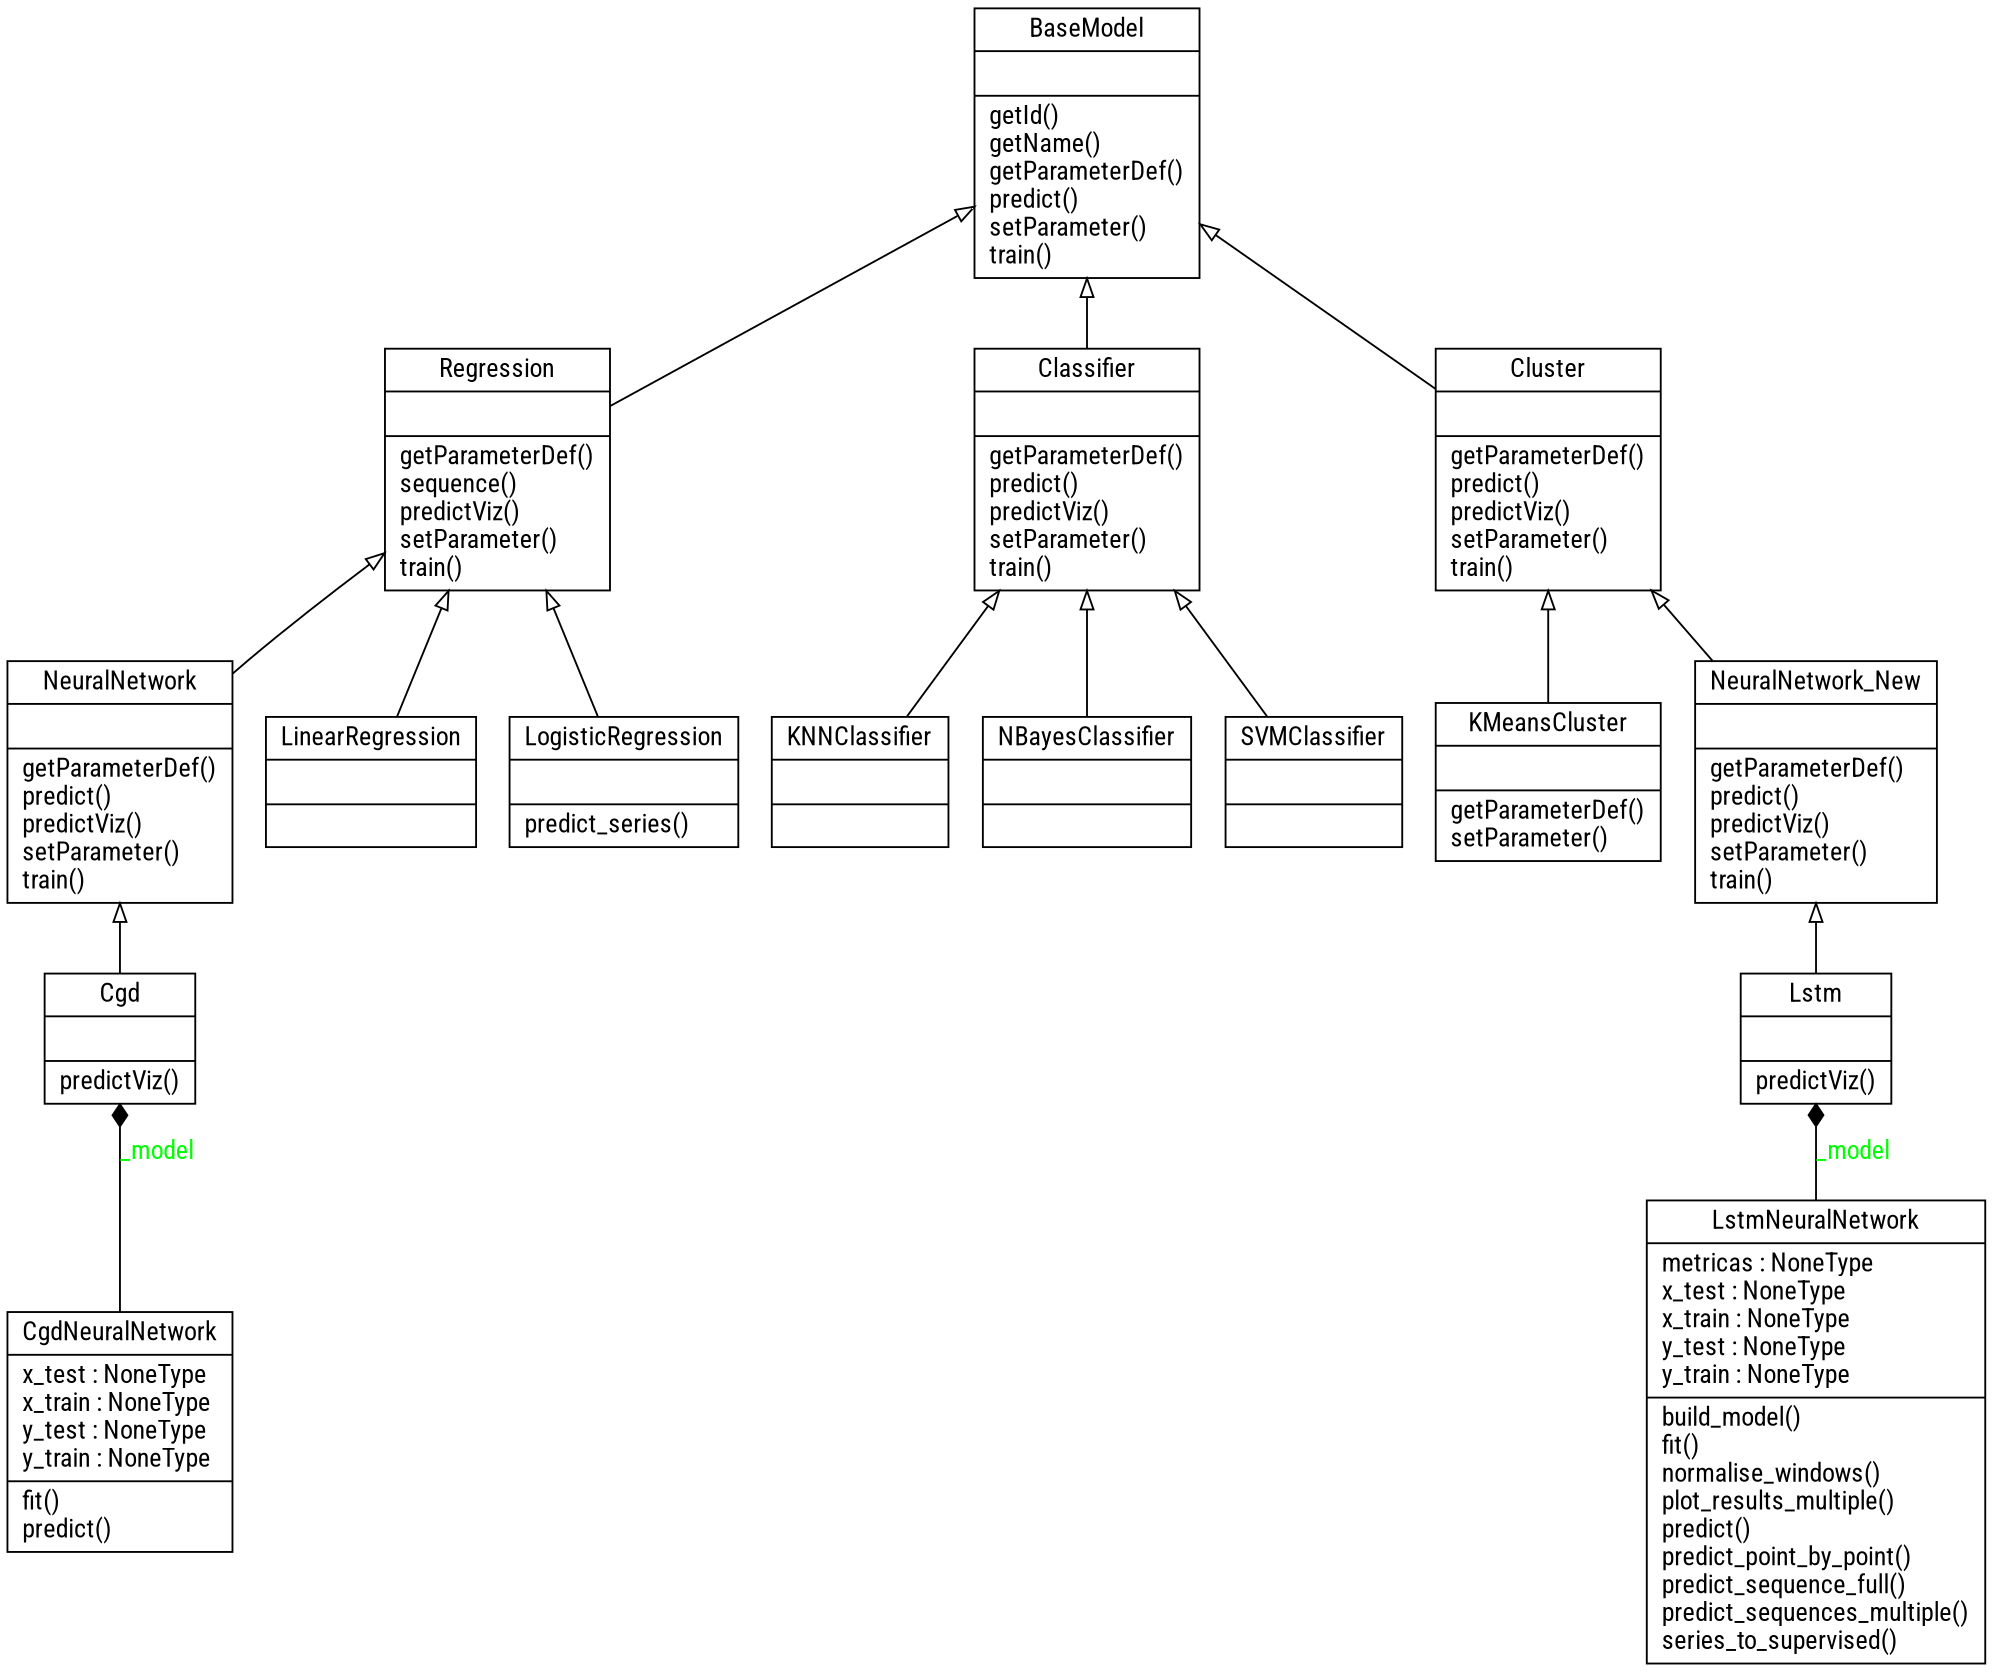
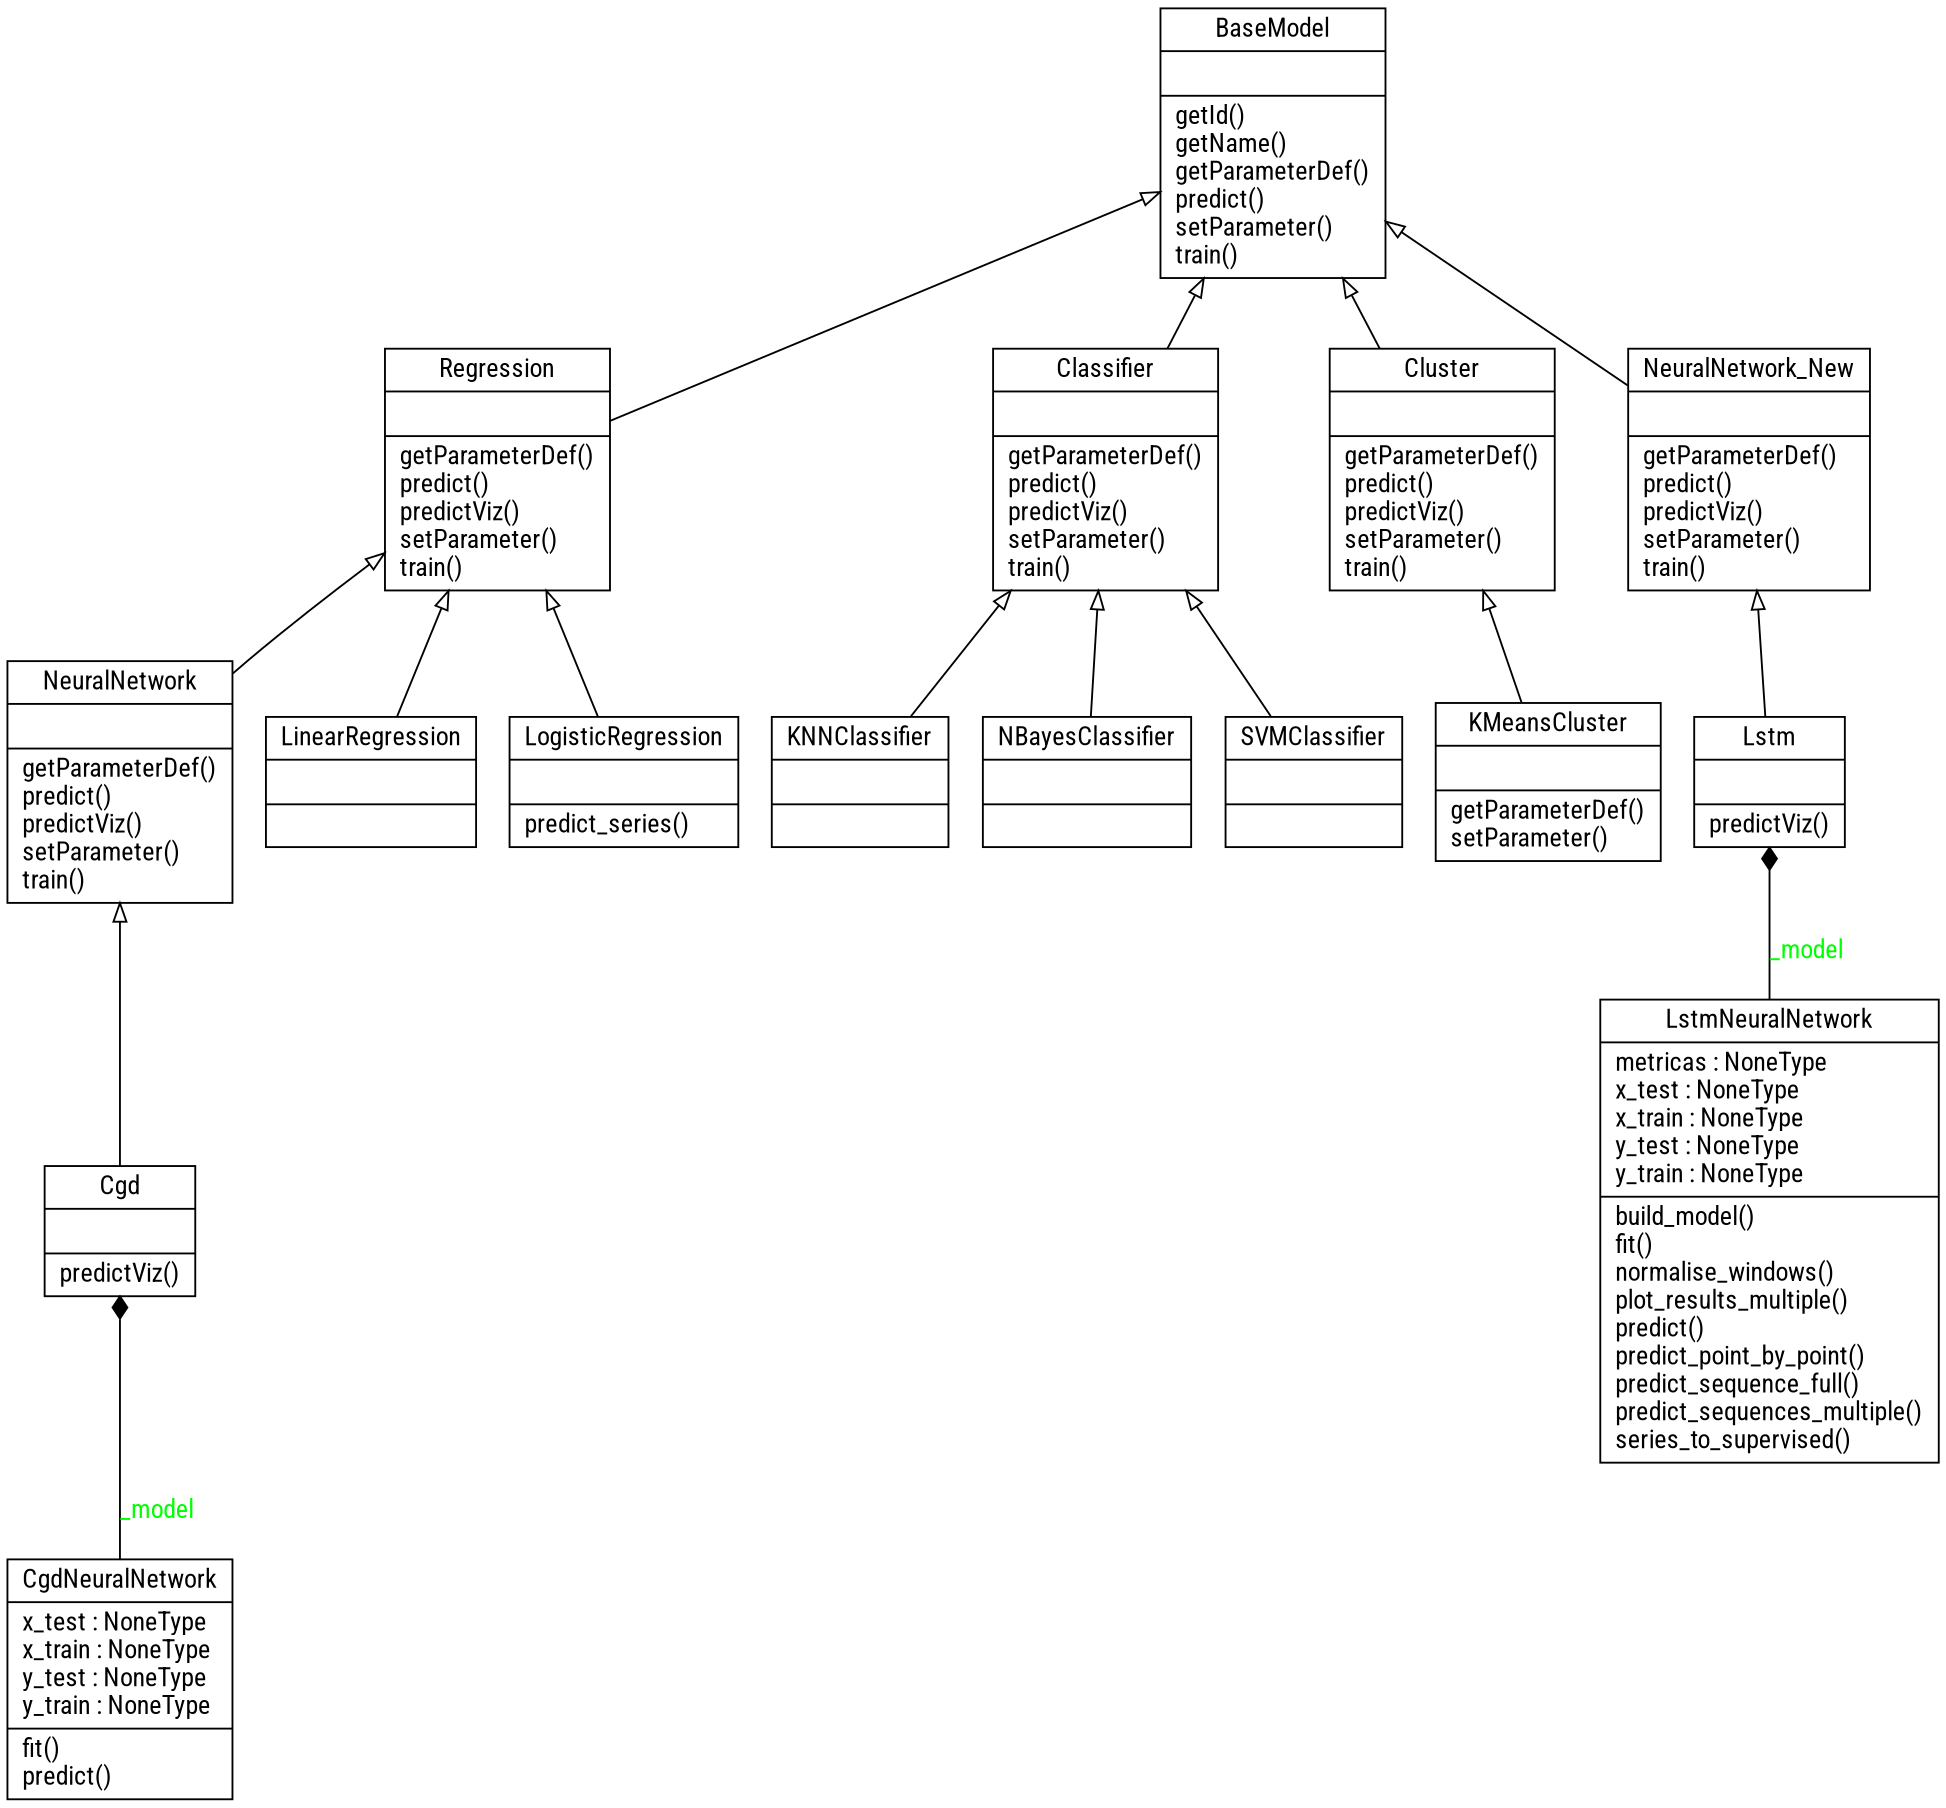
node "Regression": text "sequence()" -> "predict()"
edge "NeuralNetwork_New" -> "Cluster": now "NeuralNetwork_New" -> "BaseModel"
